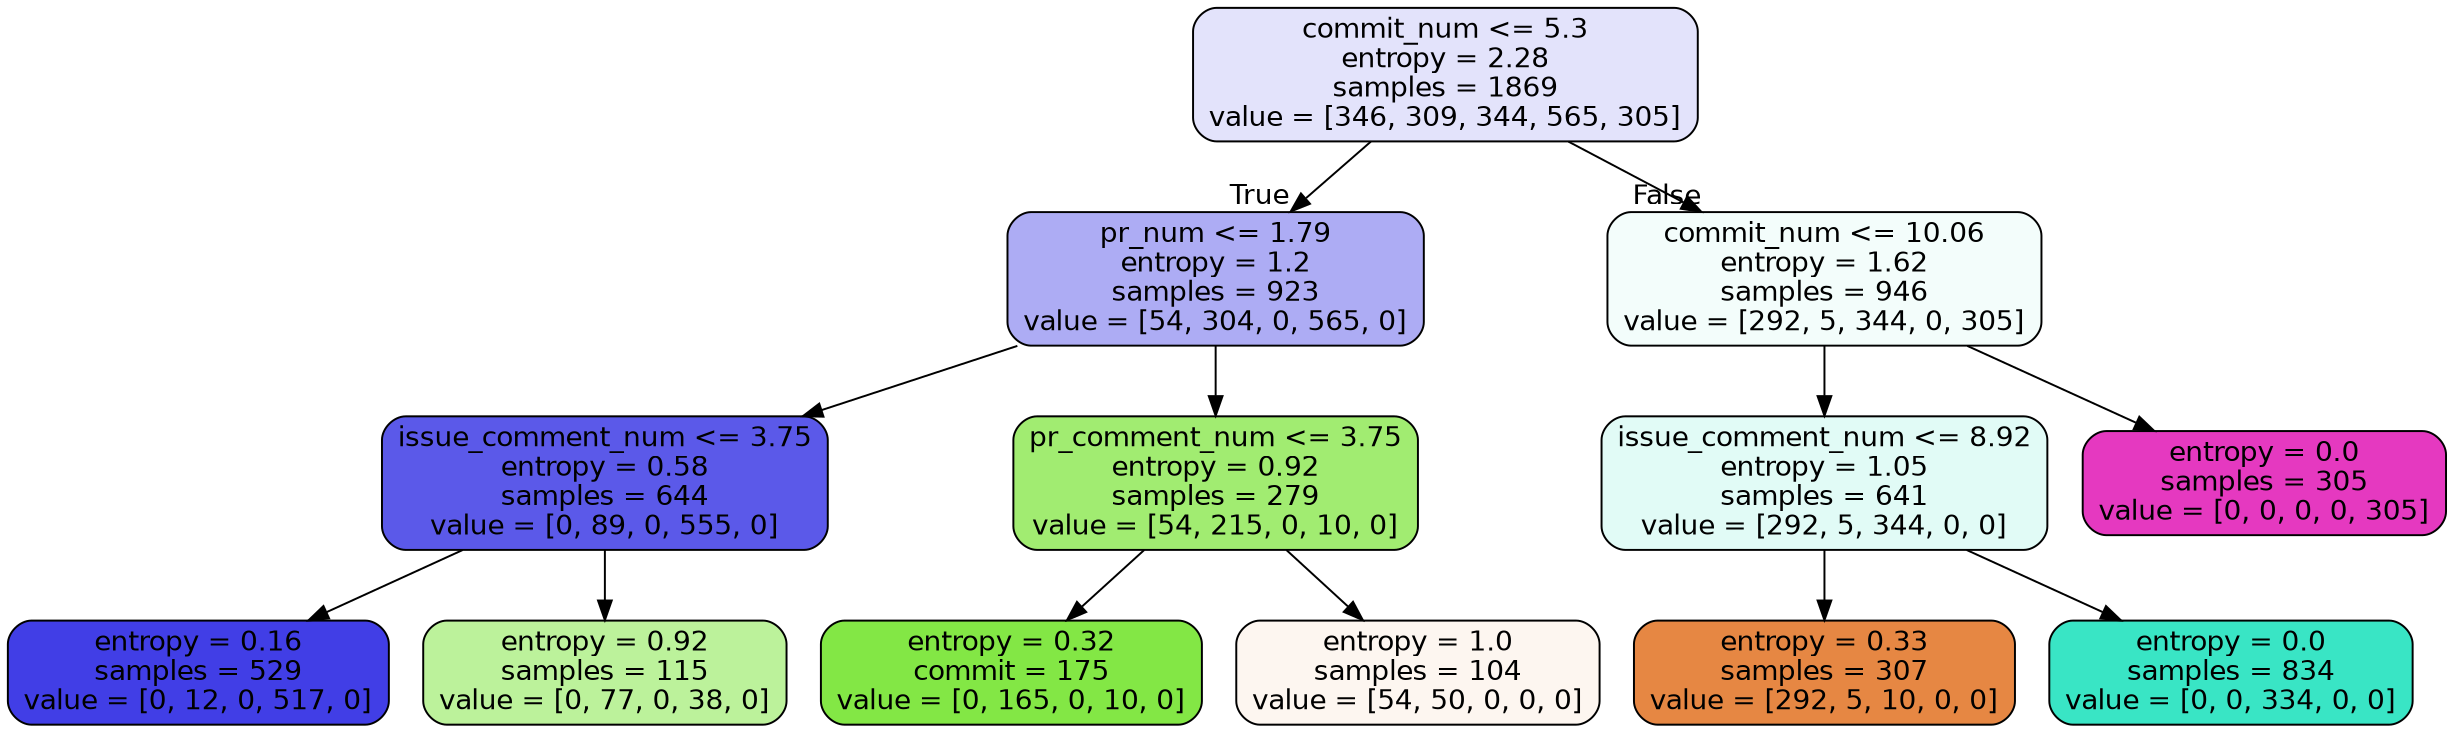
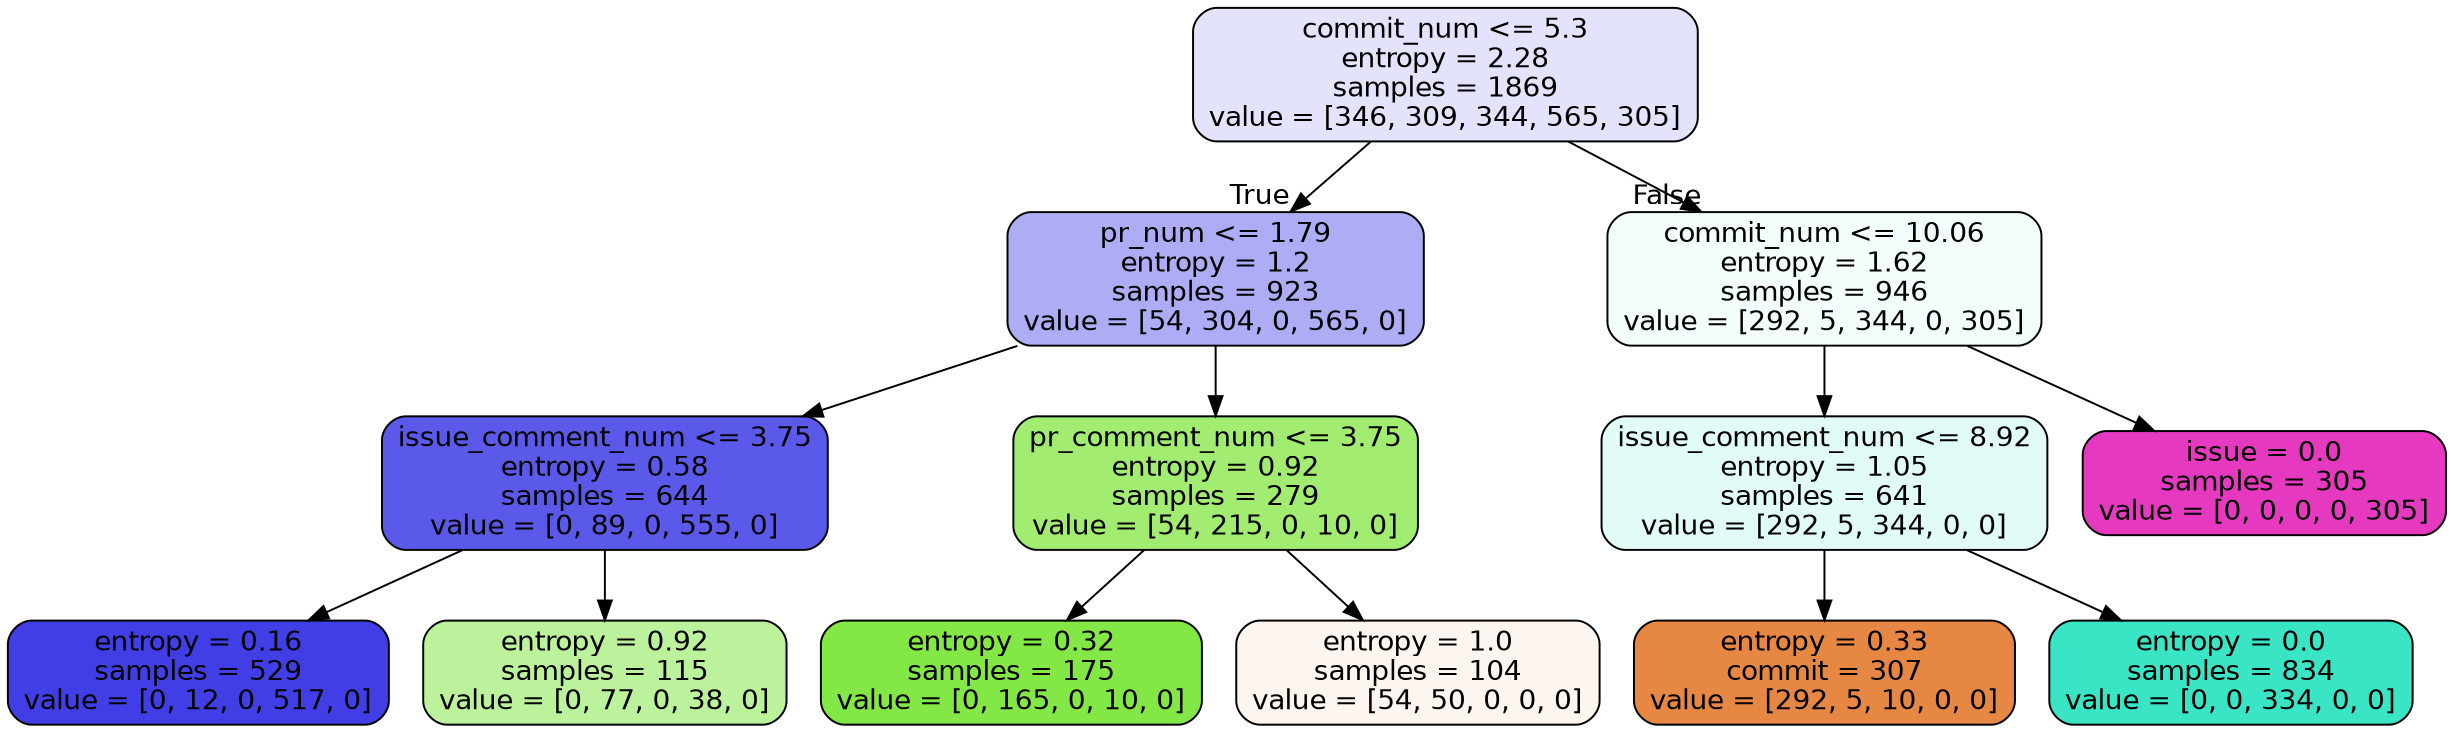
node "entropy = 0.0 samples = 305 value = [0, 0, 0, 0, 305]": label "entropy = 0.0 samples = 305 value = [0, 0, 0, 0, 305]" -> "issue = 0.0 samples = 305 value = [0, 0, 0, 0, 305]"
node "entropy = 0.32 commit = 175 value = [0, 165, 0, 10, 0]": label "entropy = 0.32 commit = 175 value = [0, 165, 0, 10, 0]" -> "entropy = 0.32 samples = 175 value = [0, 165, 0, 10, 0]"
node "entropy = 0.33 samples = 307 value = [292, 5, 10, 0, 0]": label "entropy = 0.33 samples = 307 value = [292, 5, 10, 0, 0]" -> "entropy = 0.33 commit = 307 value = [292, 5, 10, 0, 0]"
